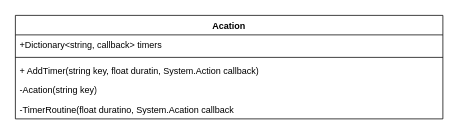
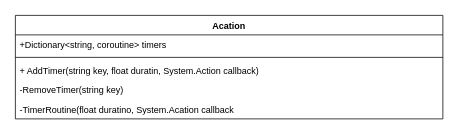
node "+Dictionary<string, callback> timers": label "+Dictionary<string, callback> timers" -> "+Dictionary<string, coroutine> timers"
node "-Acation(string key)": label "-Acation(string key)" -> "-RemoveTimer(string key)"
